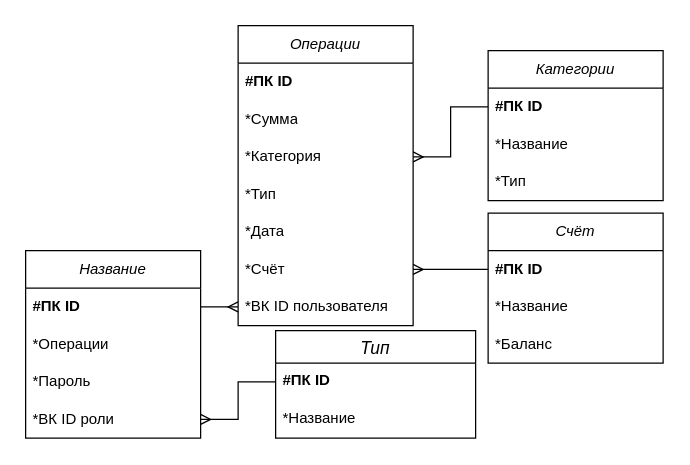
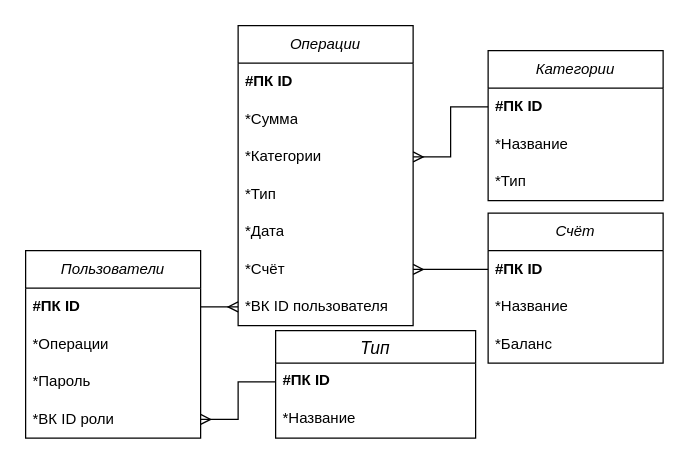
node "*Категория": label "*Категория" -> "*Категории"
node "Название": label "Название" -> "Пользователи"
